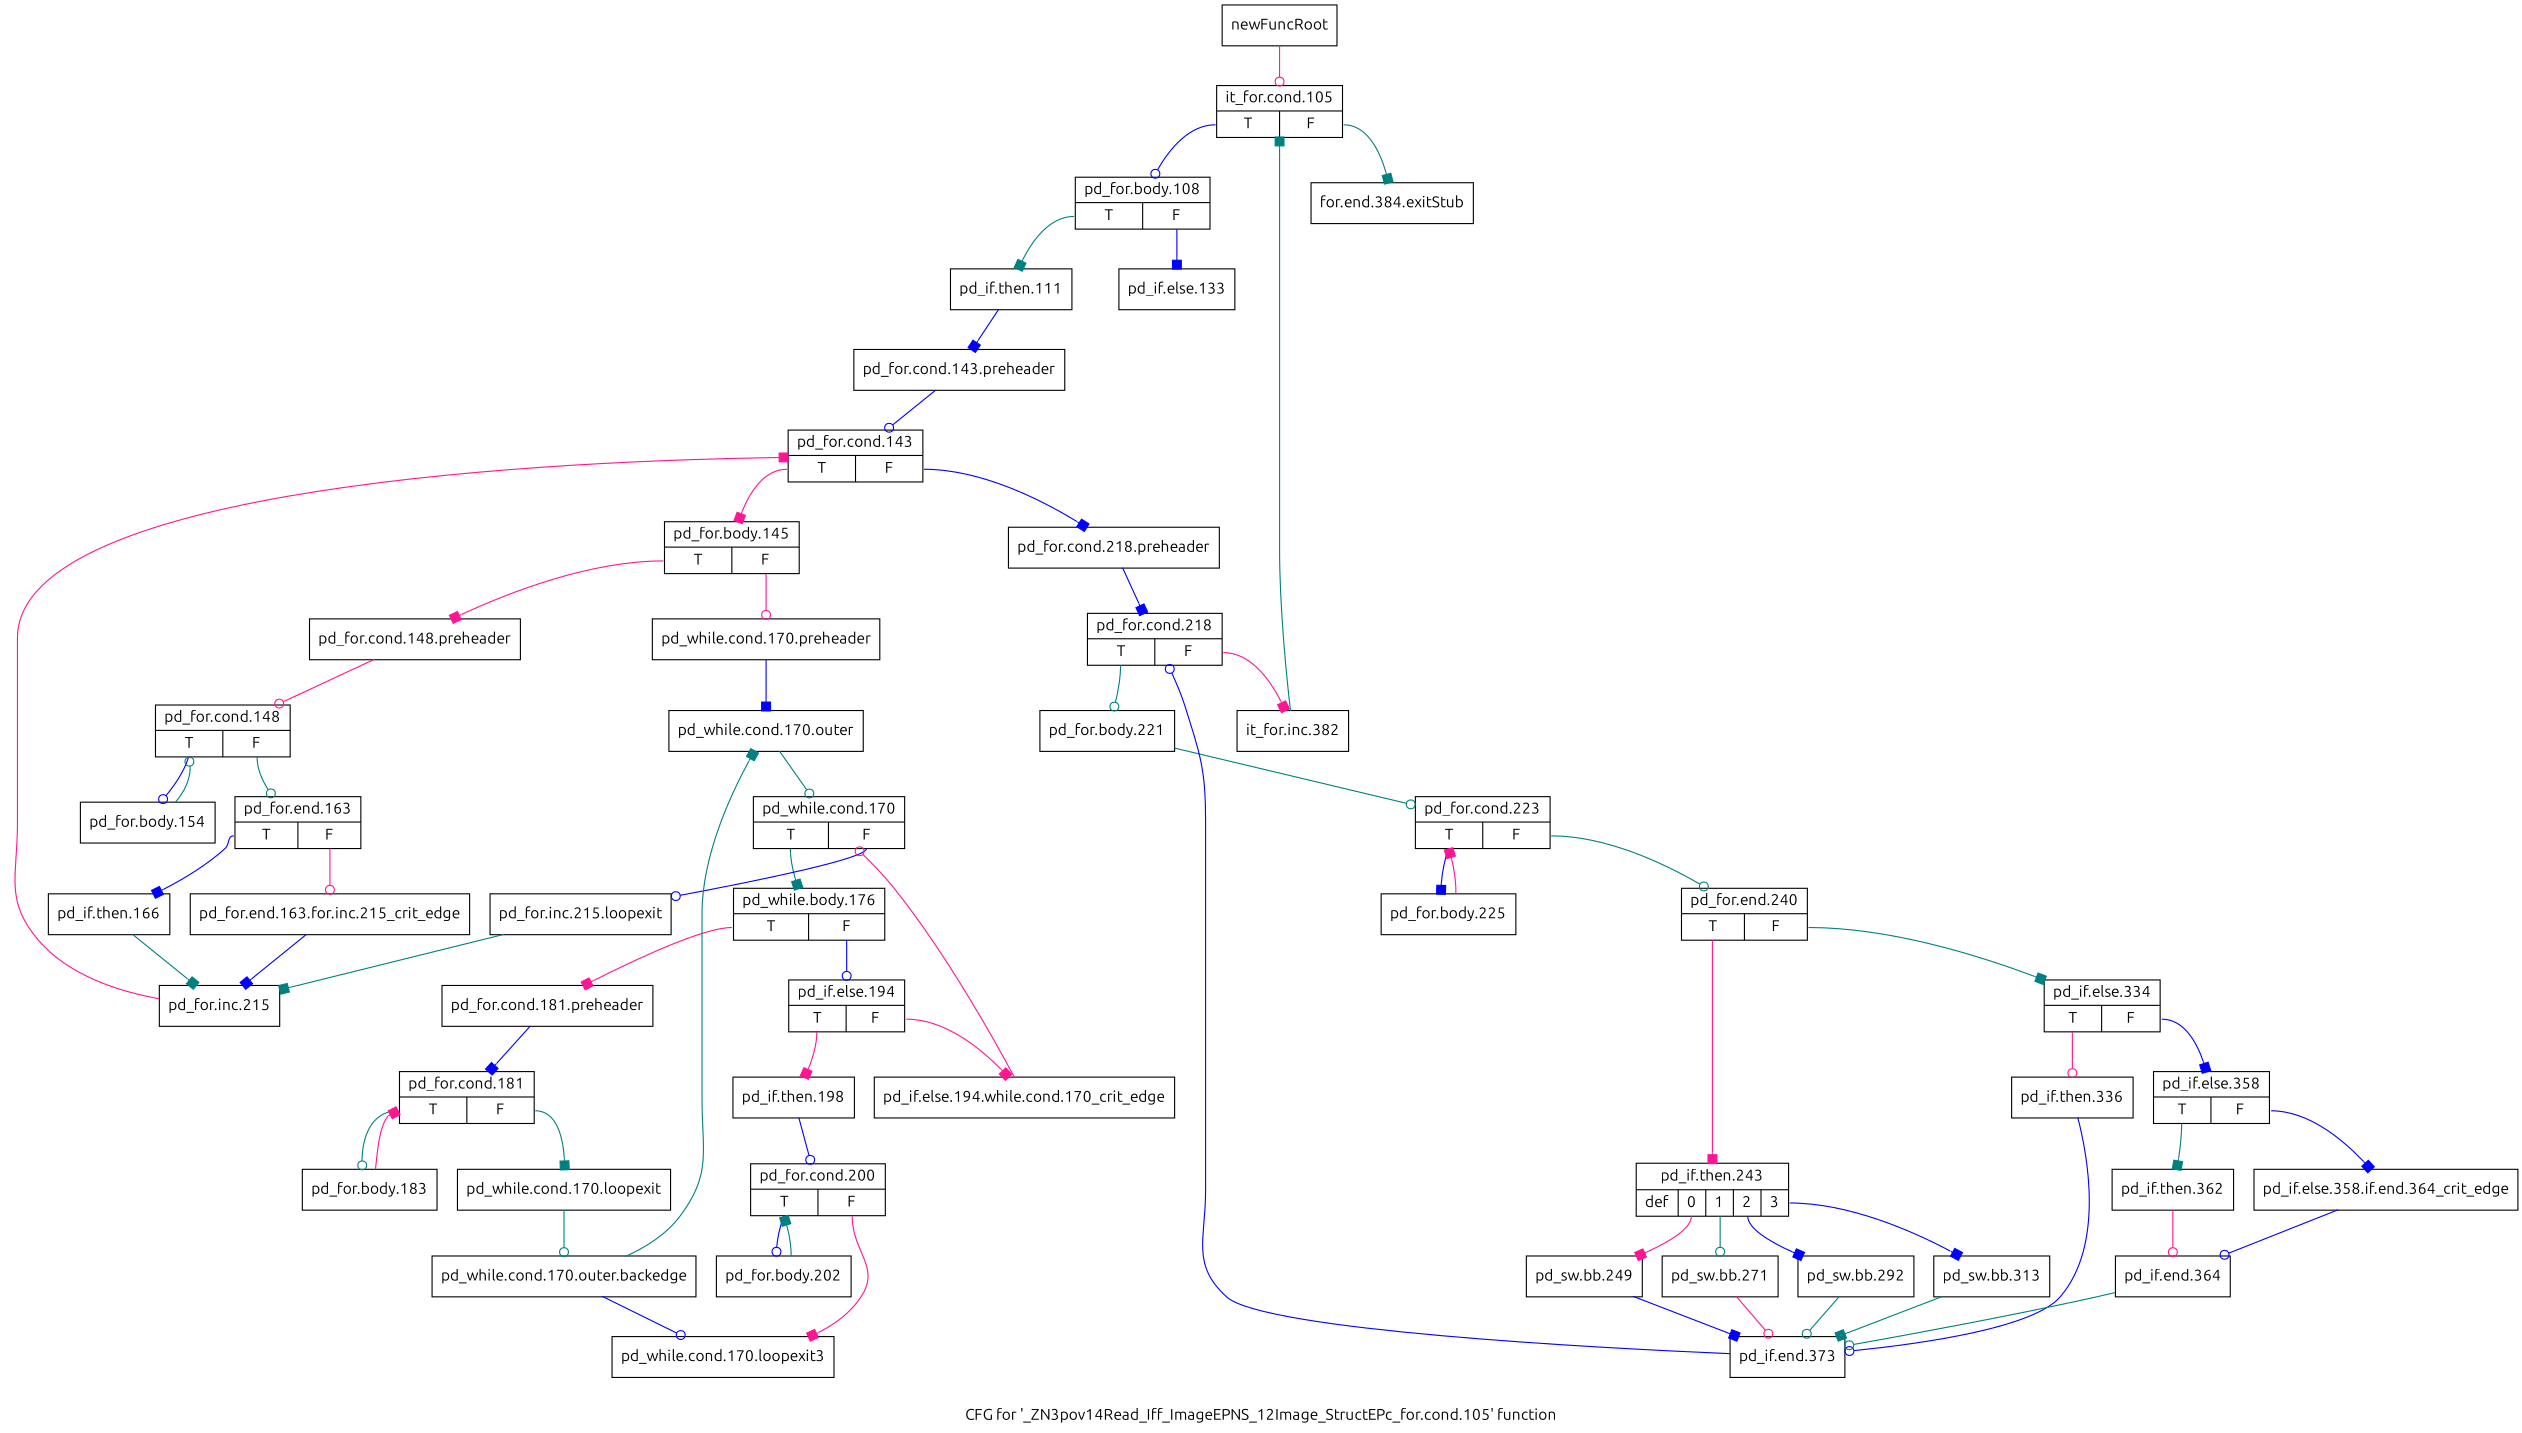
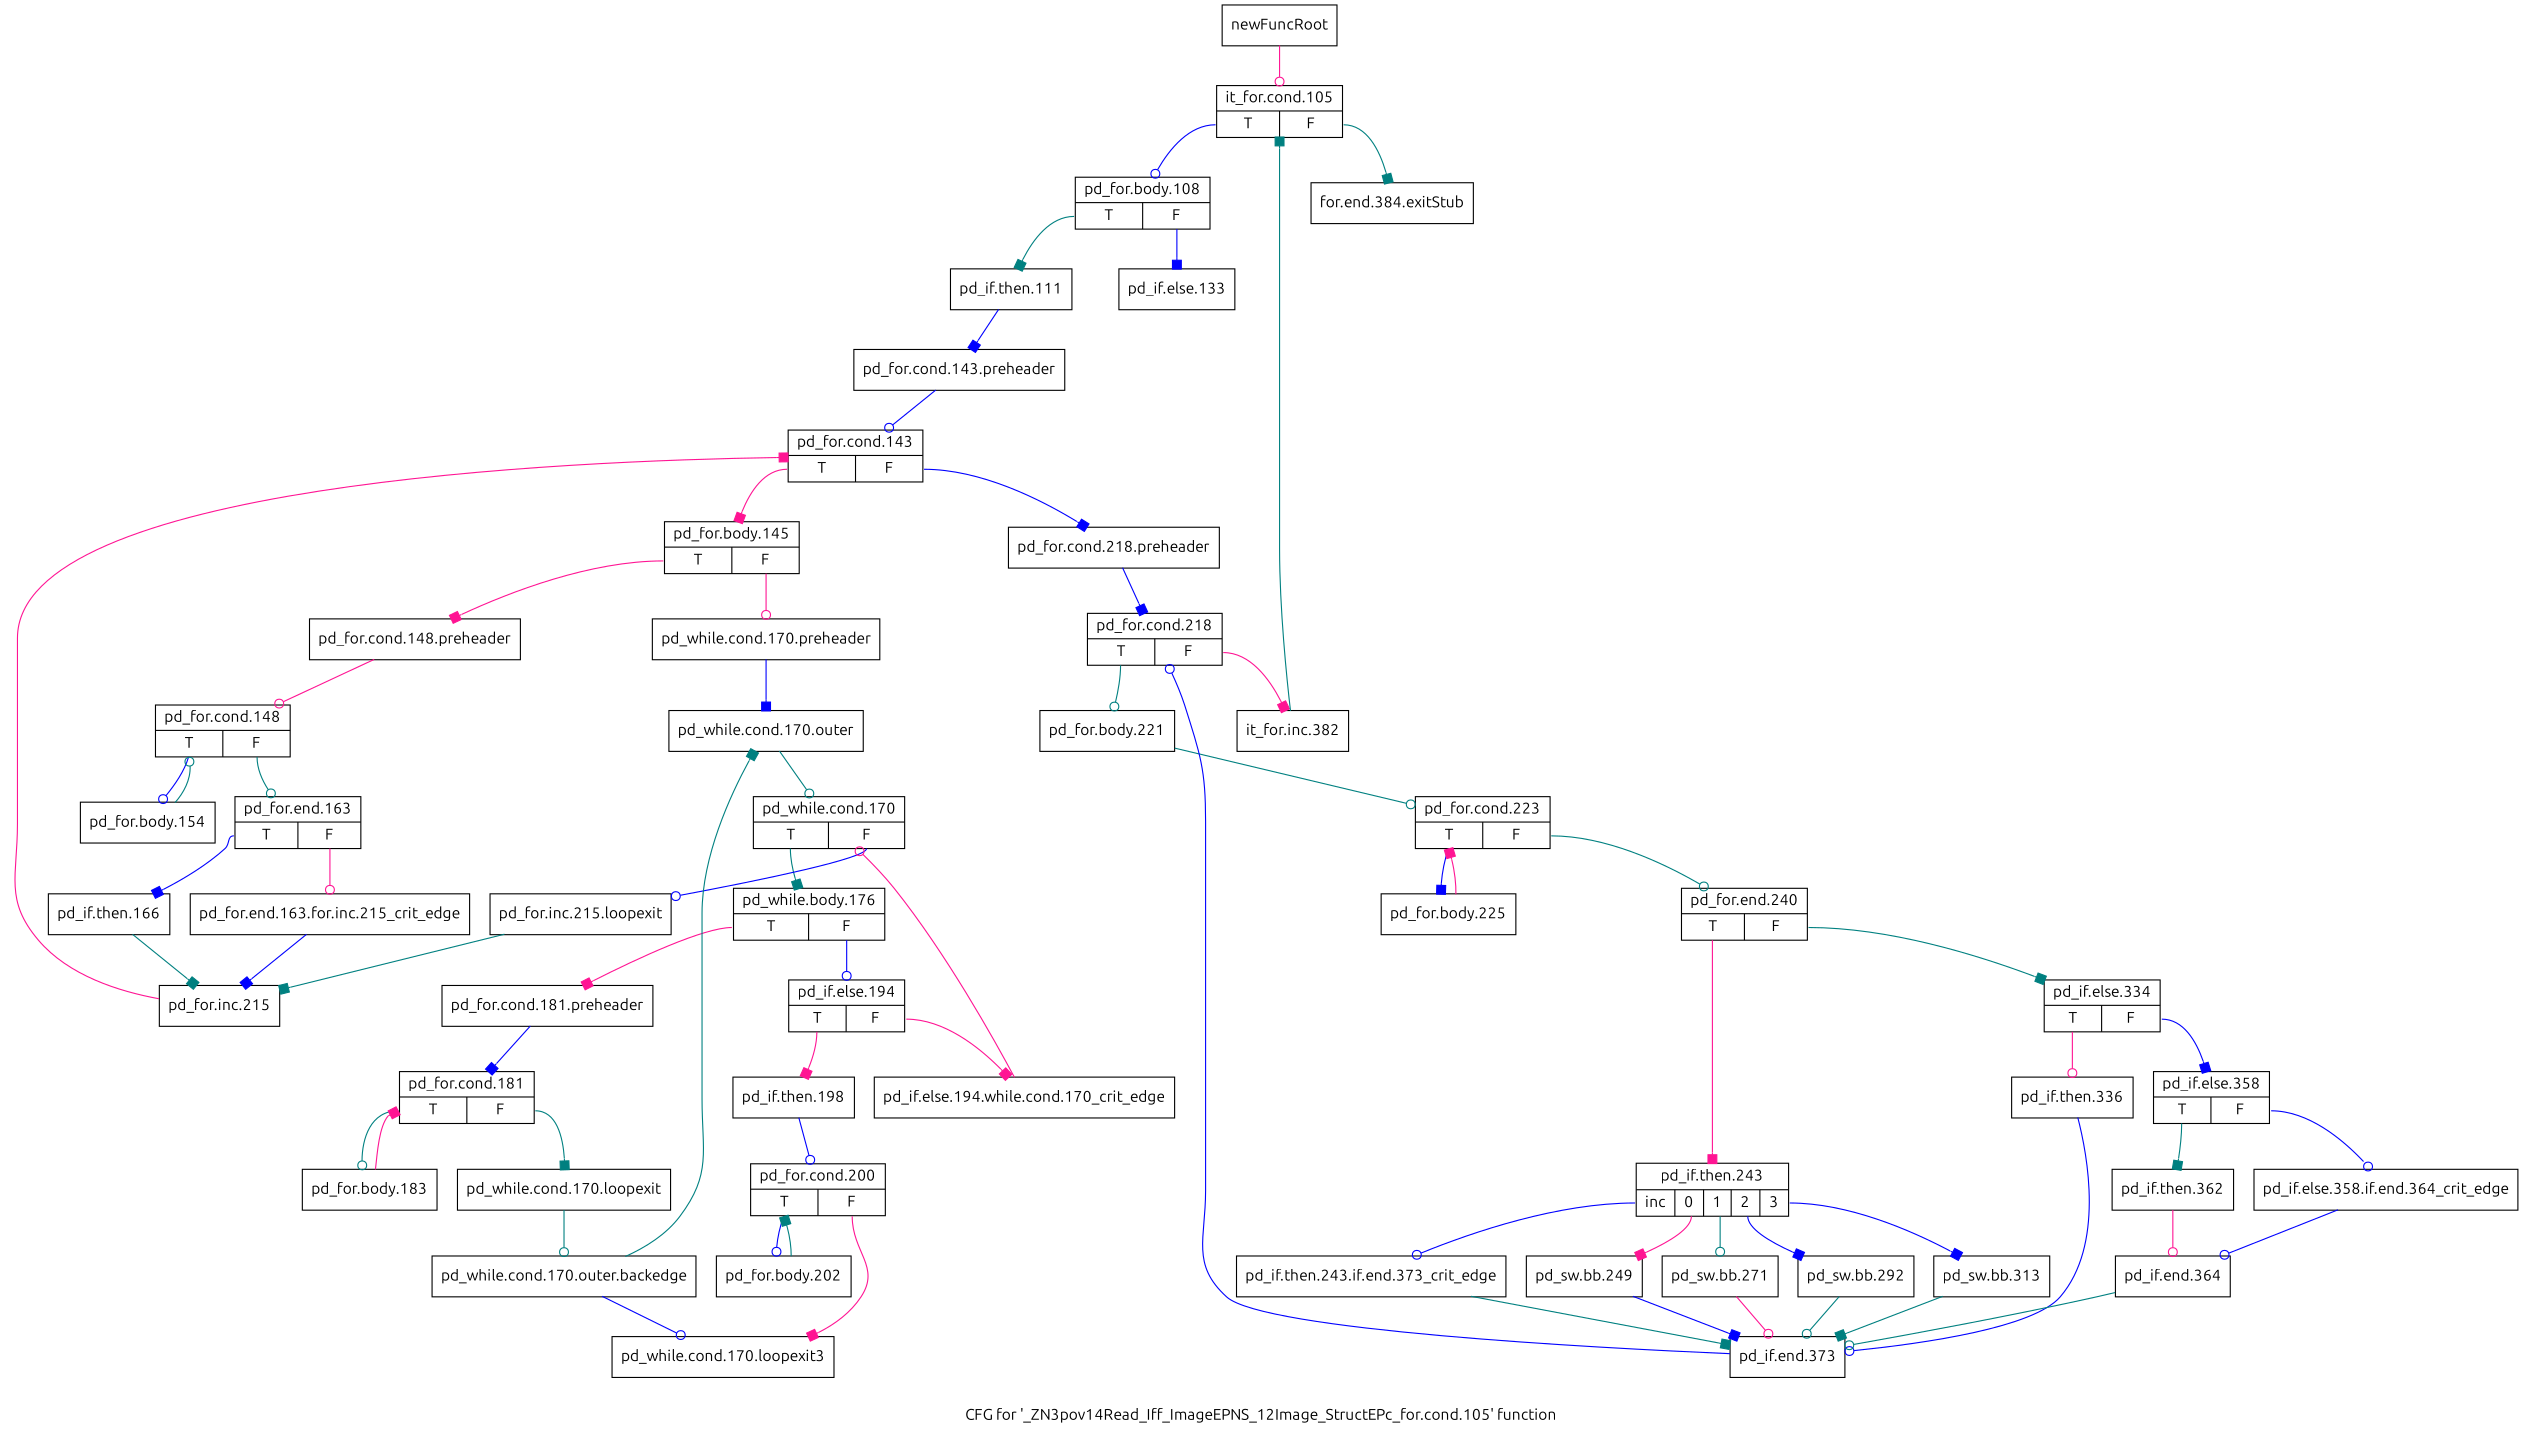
edge "pd_if.else.358" -> "pd_if.else.358.if.end.364_crit_edge": arrowhead box -> odot
node "pd_if.then.243": text "def" -> "inc"
node "pd_if.then.243.if.end.373_crit_edge": added
